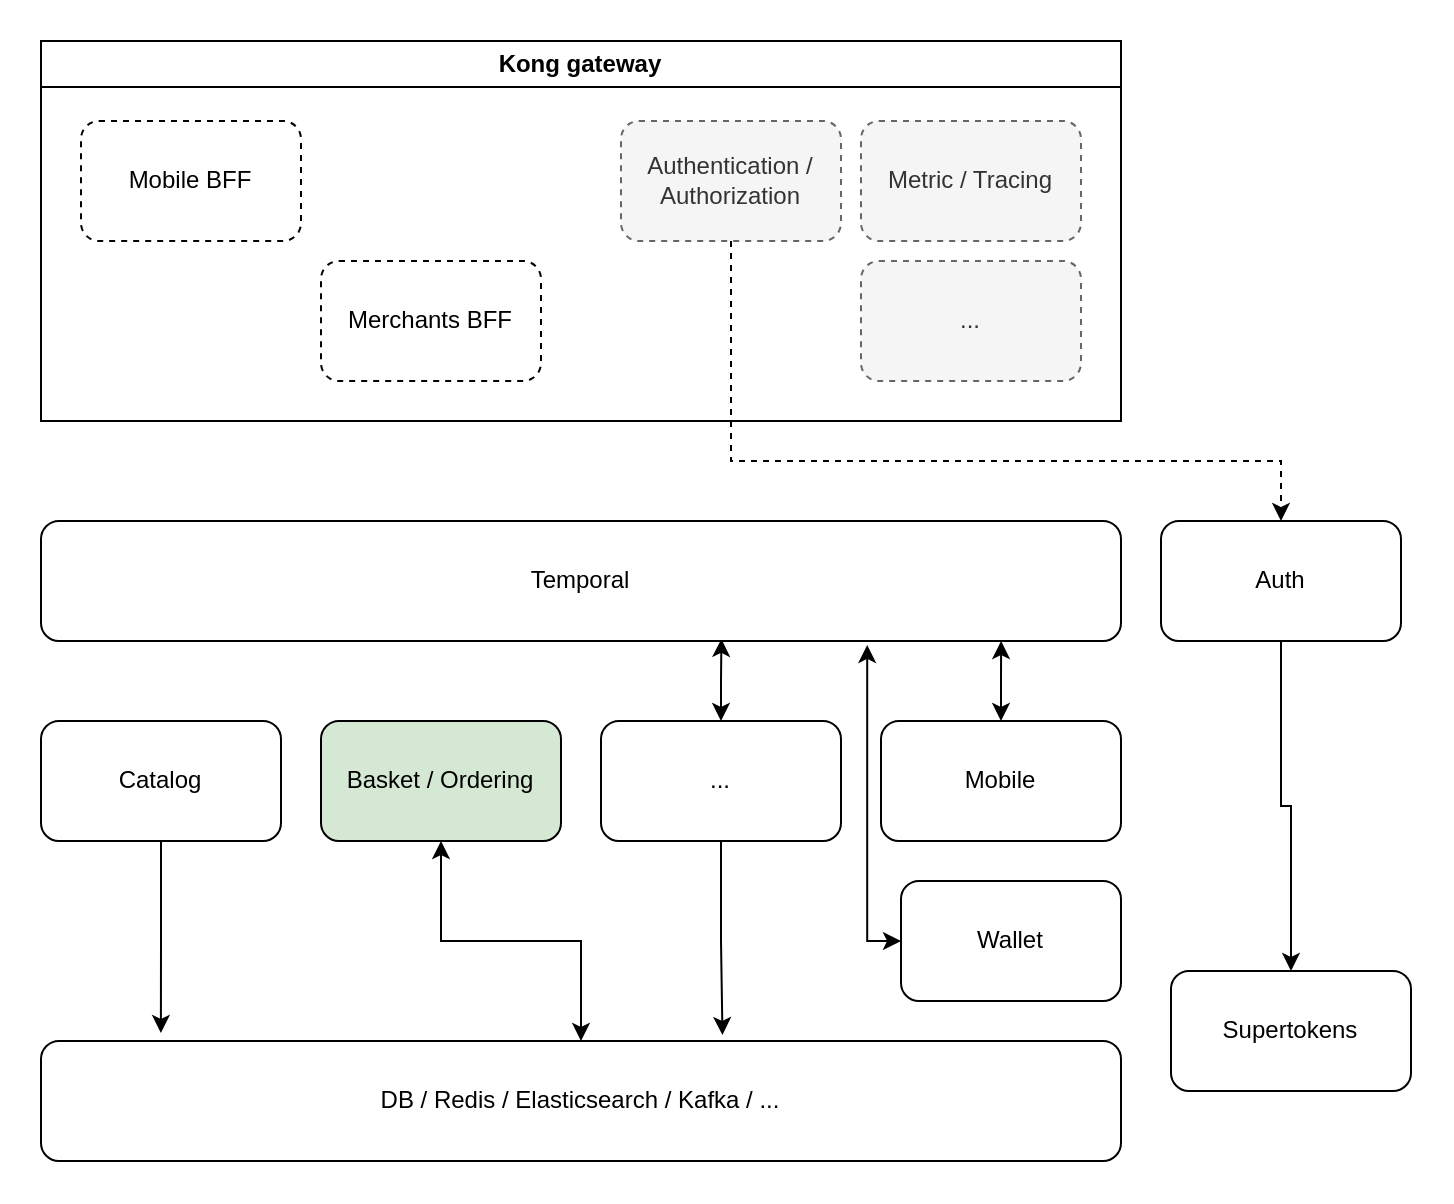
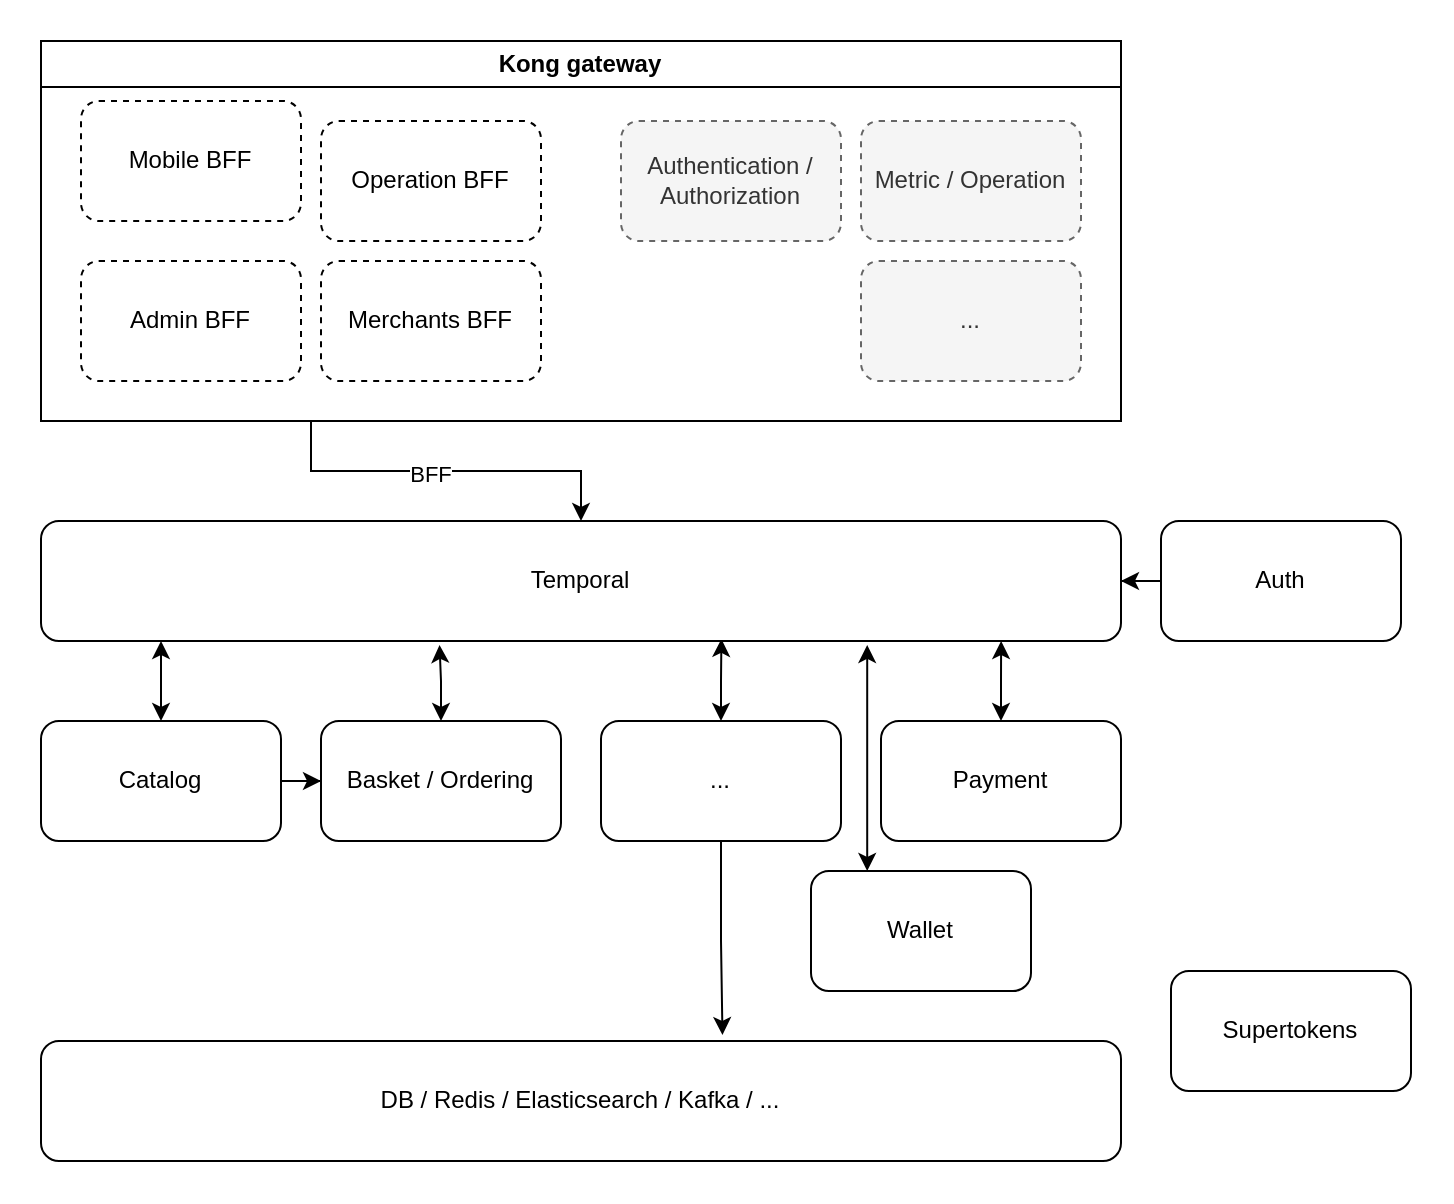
node "Mobile BFF": moved (191, 181) -> (191, 161)
node "Operation BFF": added
node "Metric / Tracing": label "Metric / Tracing" -> "Metric / Operation"
node "Admin BFF": added
edge "Authentication / Authorization" -> "Auth": removed
edge "Kong gateway" -> "Temporal": added, label "BFF"
edge "Temporal" -- "Catalog": added
node "Basket / Ordering": fillcolor #d5e8d4 -> #ffffff
node "Mobile": label "Mobile" -> "Payment"
edge "Auth" -> "Supertokens": now "Auth" -> "Temporal"
edge "Catalog" -> "DB / Redis / Elasticsearch / Kafka / ...": now "Catalog" -> "Basket / Ordering"
edge "Basket / Ordering" -- "DB / Redis / Elasticsearch / Kafka / ...": now "Basket / Ordering" -- "Temporal"
node "Wallet": moved (1011, 941) -> (921, 931)
